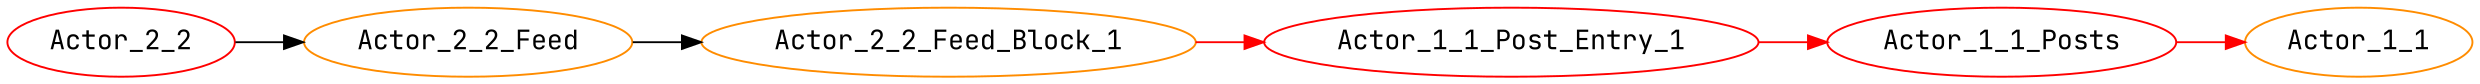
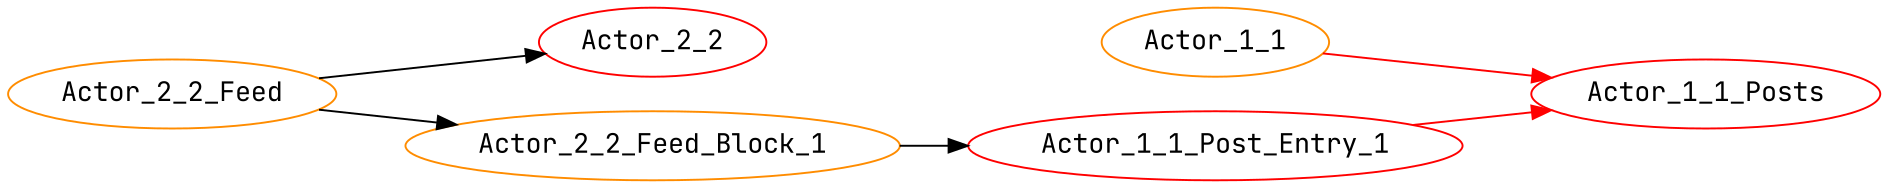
edge "Actor_2_2" -> "Actor_2_2_Feed": reversed
edge "Actor_2_2_Feed_Block_1" -> "Actor_1_1_Post_Entry_1": color red -> black
edge "Actor_1_1_Posts" -> "Actor_1_1": reversed
